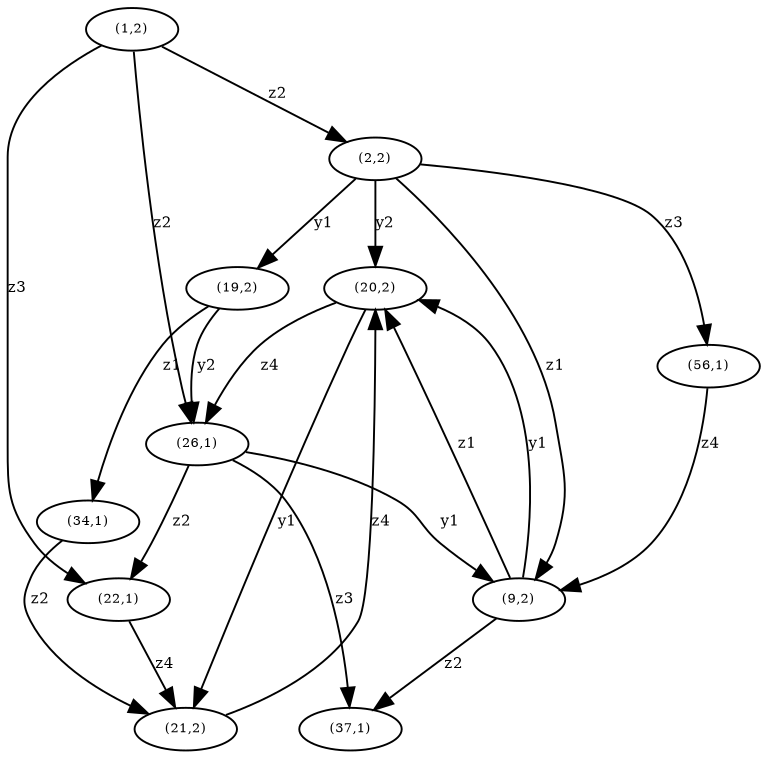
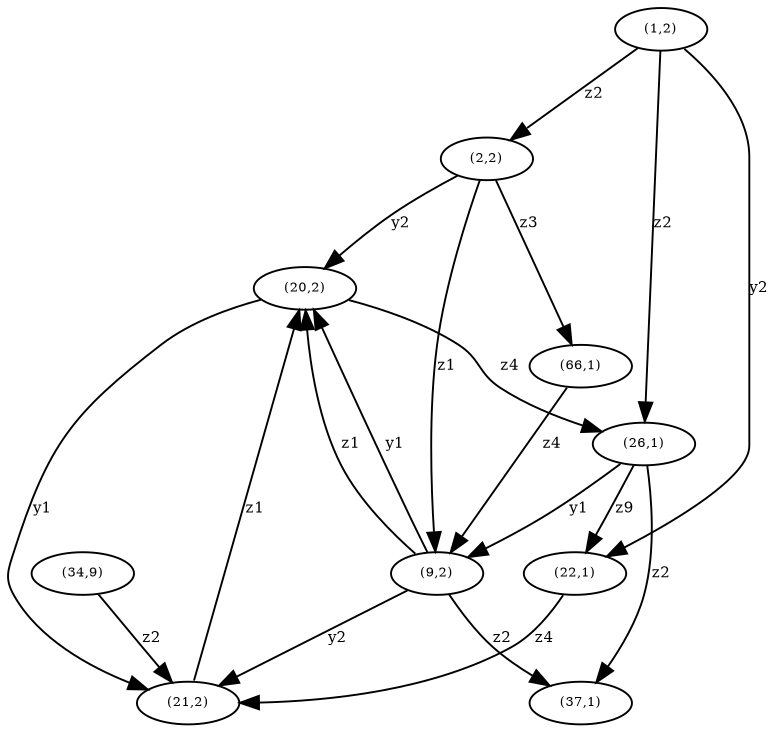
edge "(1,2)" -> "(22,1)": label "z3" -> "y2"
node "(19,2)": removed
node "(56,1)": label "(56,1)" -> "(66,1)"
node "(34,1)": label "(34,1)" -> "(34,9)"
edge "(26,1)" -> "(22,1)": label "z2" -> "z9"
edge "(21,2)" -> "(20,2)": label "z4" -> "z1"
edge "(26,1)" -> "(37,1)": label "z3" -> "z2"
edge "(9,2)" -> "(21,2)": added, label "y2"
